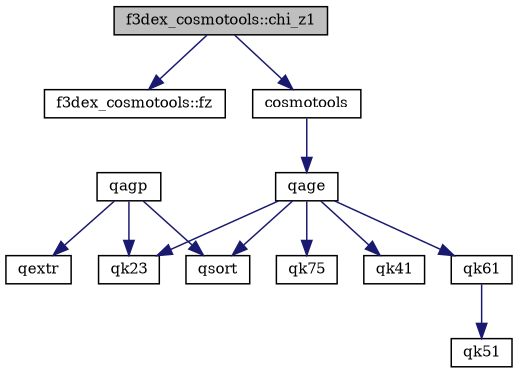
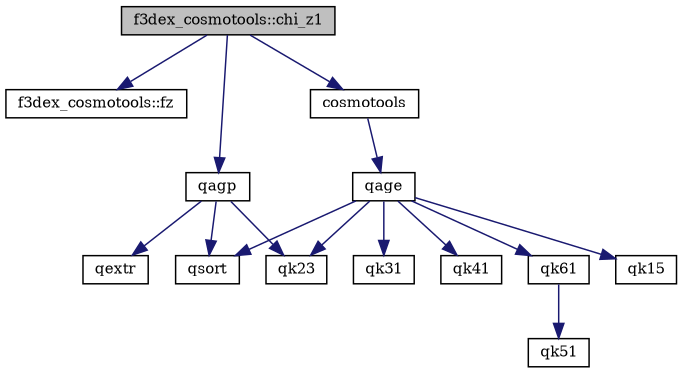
edge "f3dex_cosmotools::chi_z1" -> "qagp": added
node "qk75": label "qk75" -> "qk15"
node "qk31": added
